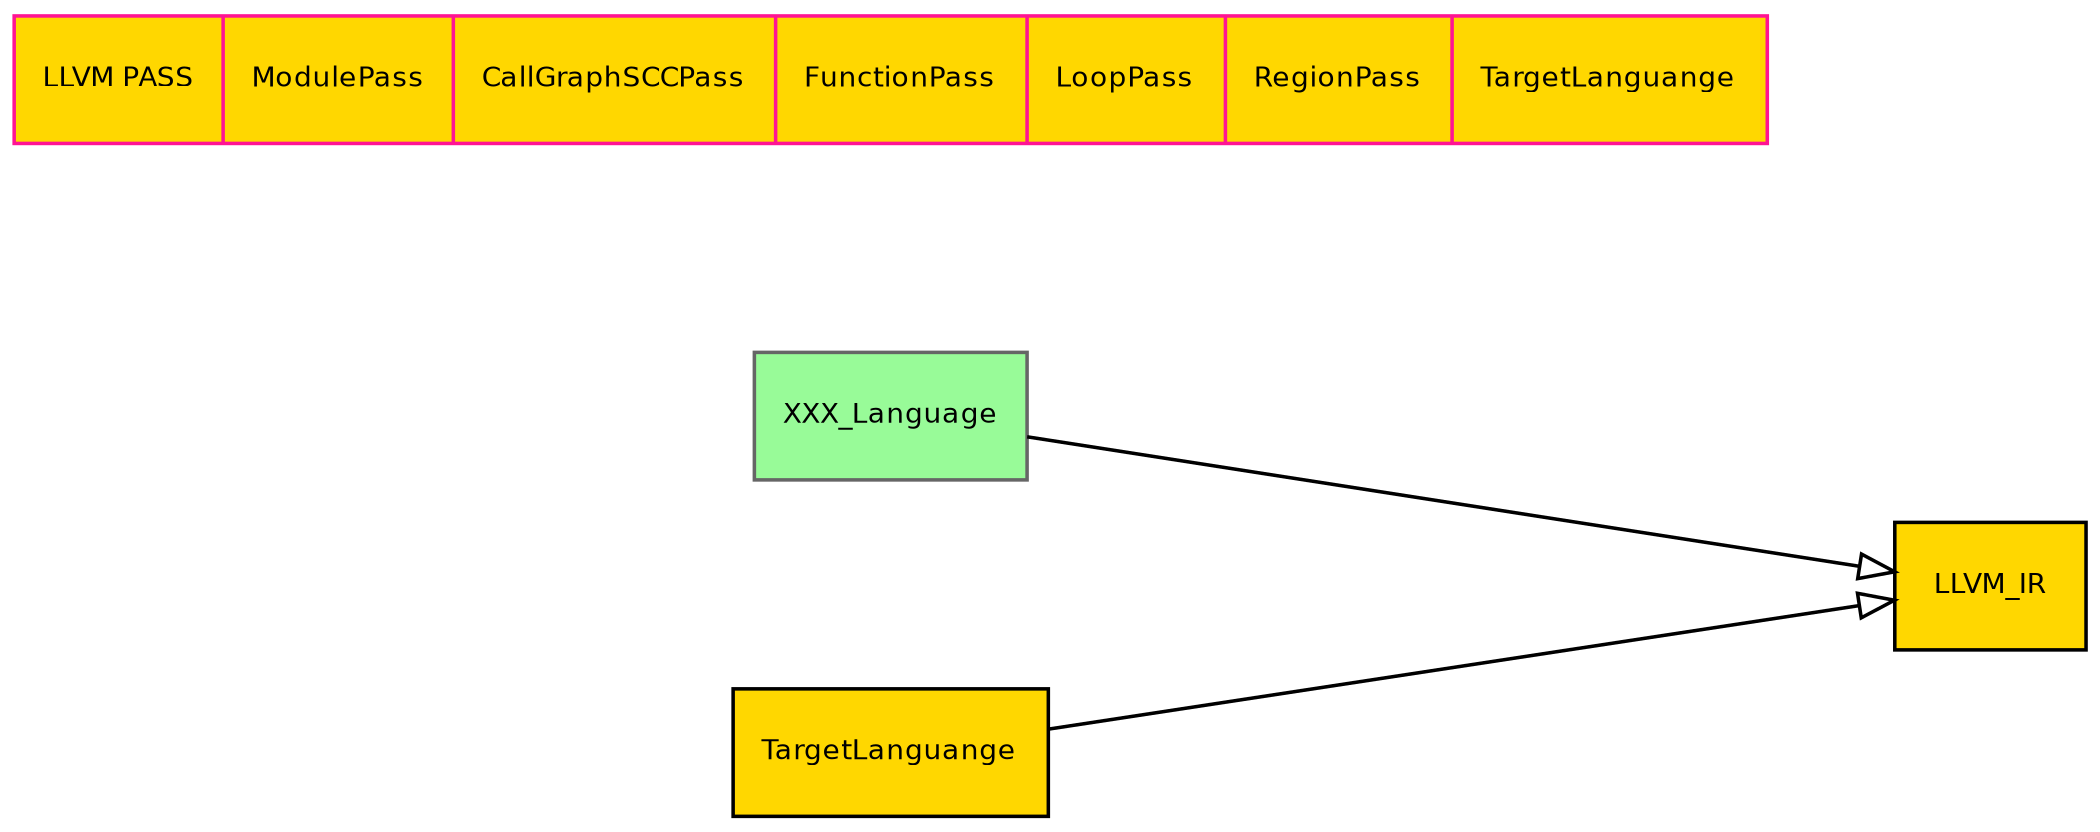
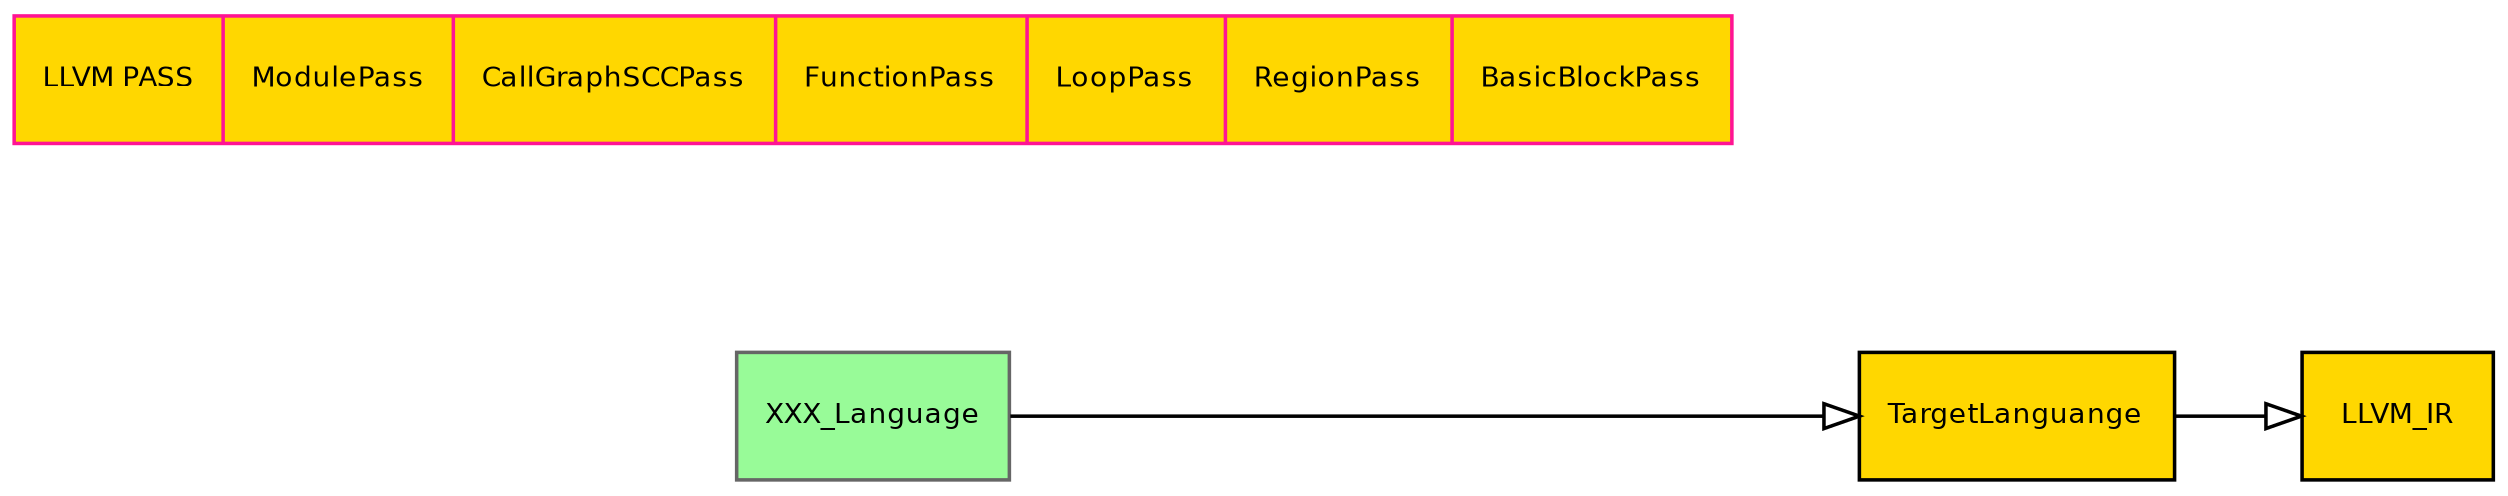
node "LLVM PASS": text "TargetLanguange" -> "BasicBlockPass"
edge "XXX_Language" -> "LLVM_IR": now "XXX_Language" -> "TargetLanguange"
